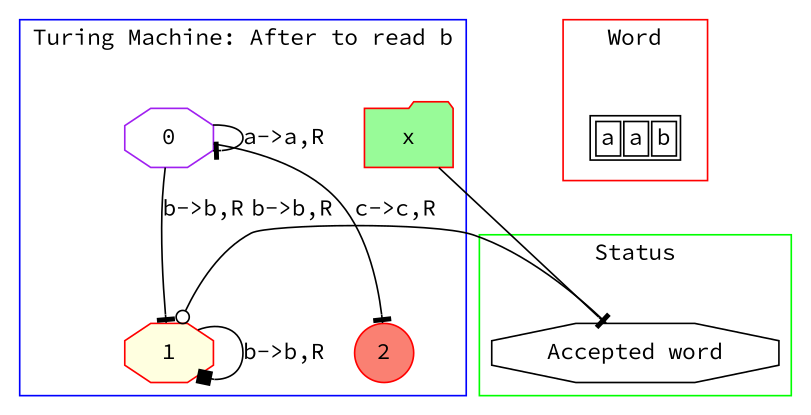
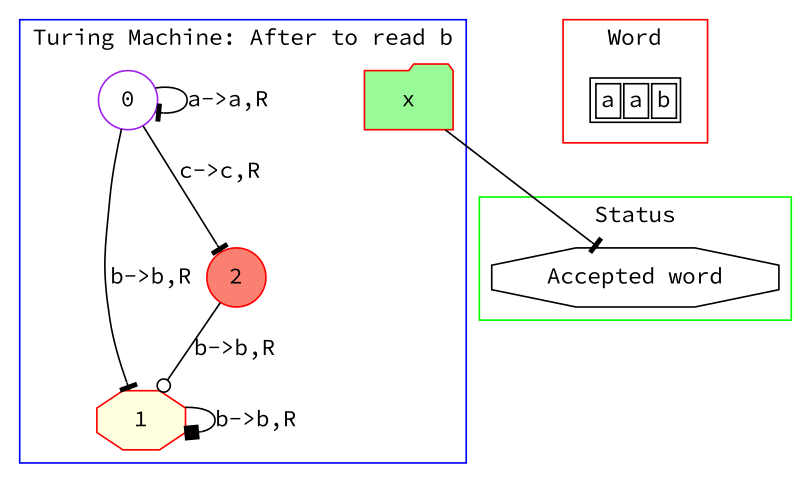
node "0": shape octagon -> circle
edge "Accepted word" -> "1": now "2" -> "1"
